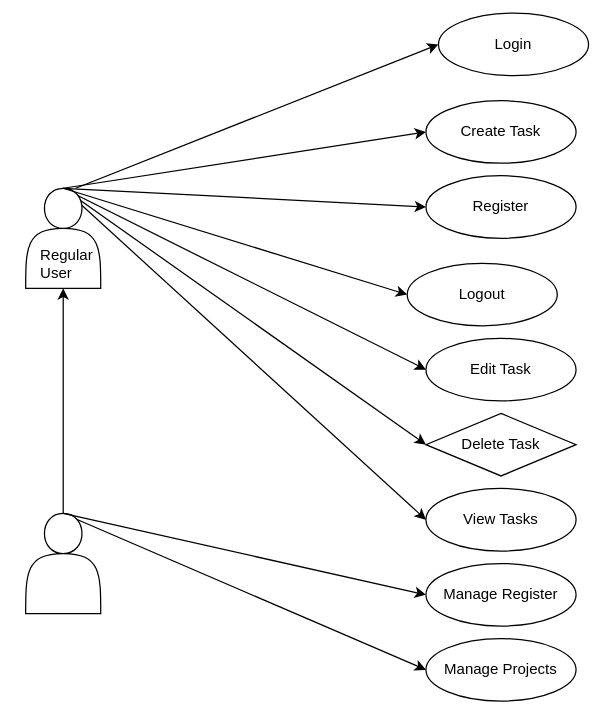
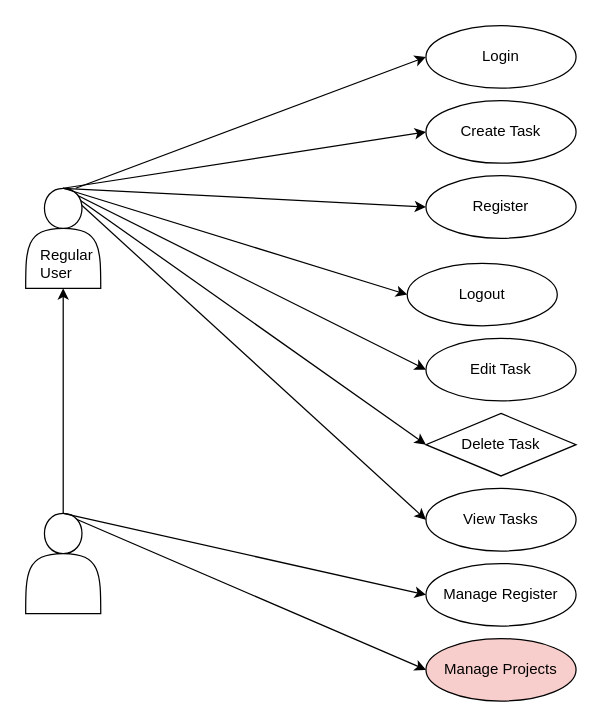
node "Login": moved (513, 44) -> (501, 57)
node "Manage Projects": fillcolor #ffffff -> #f8cecc
